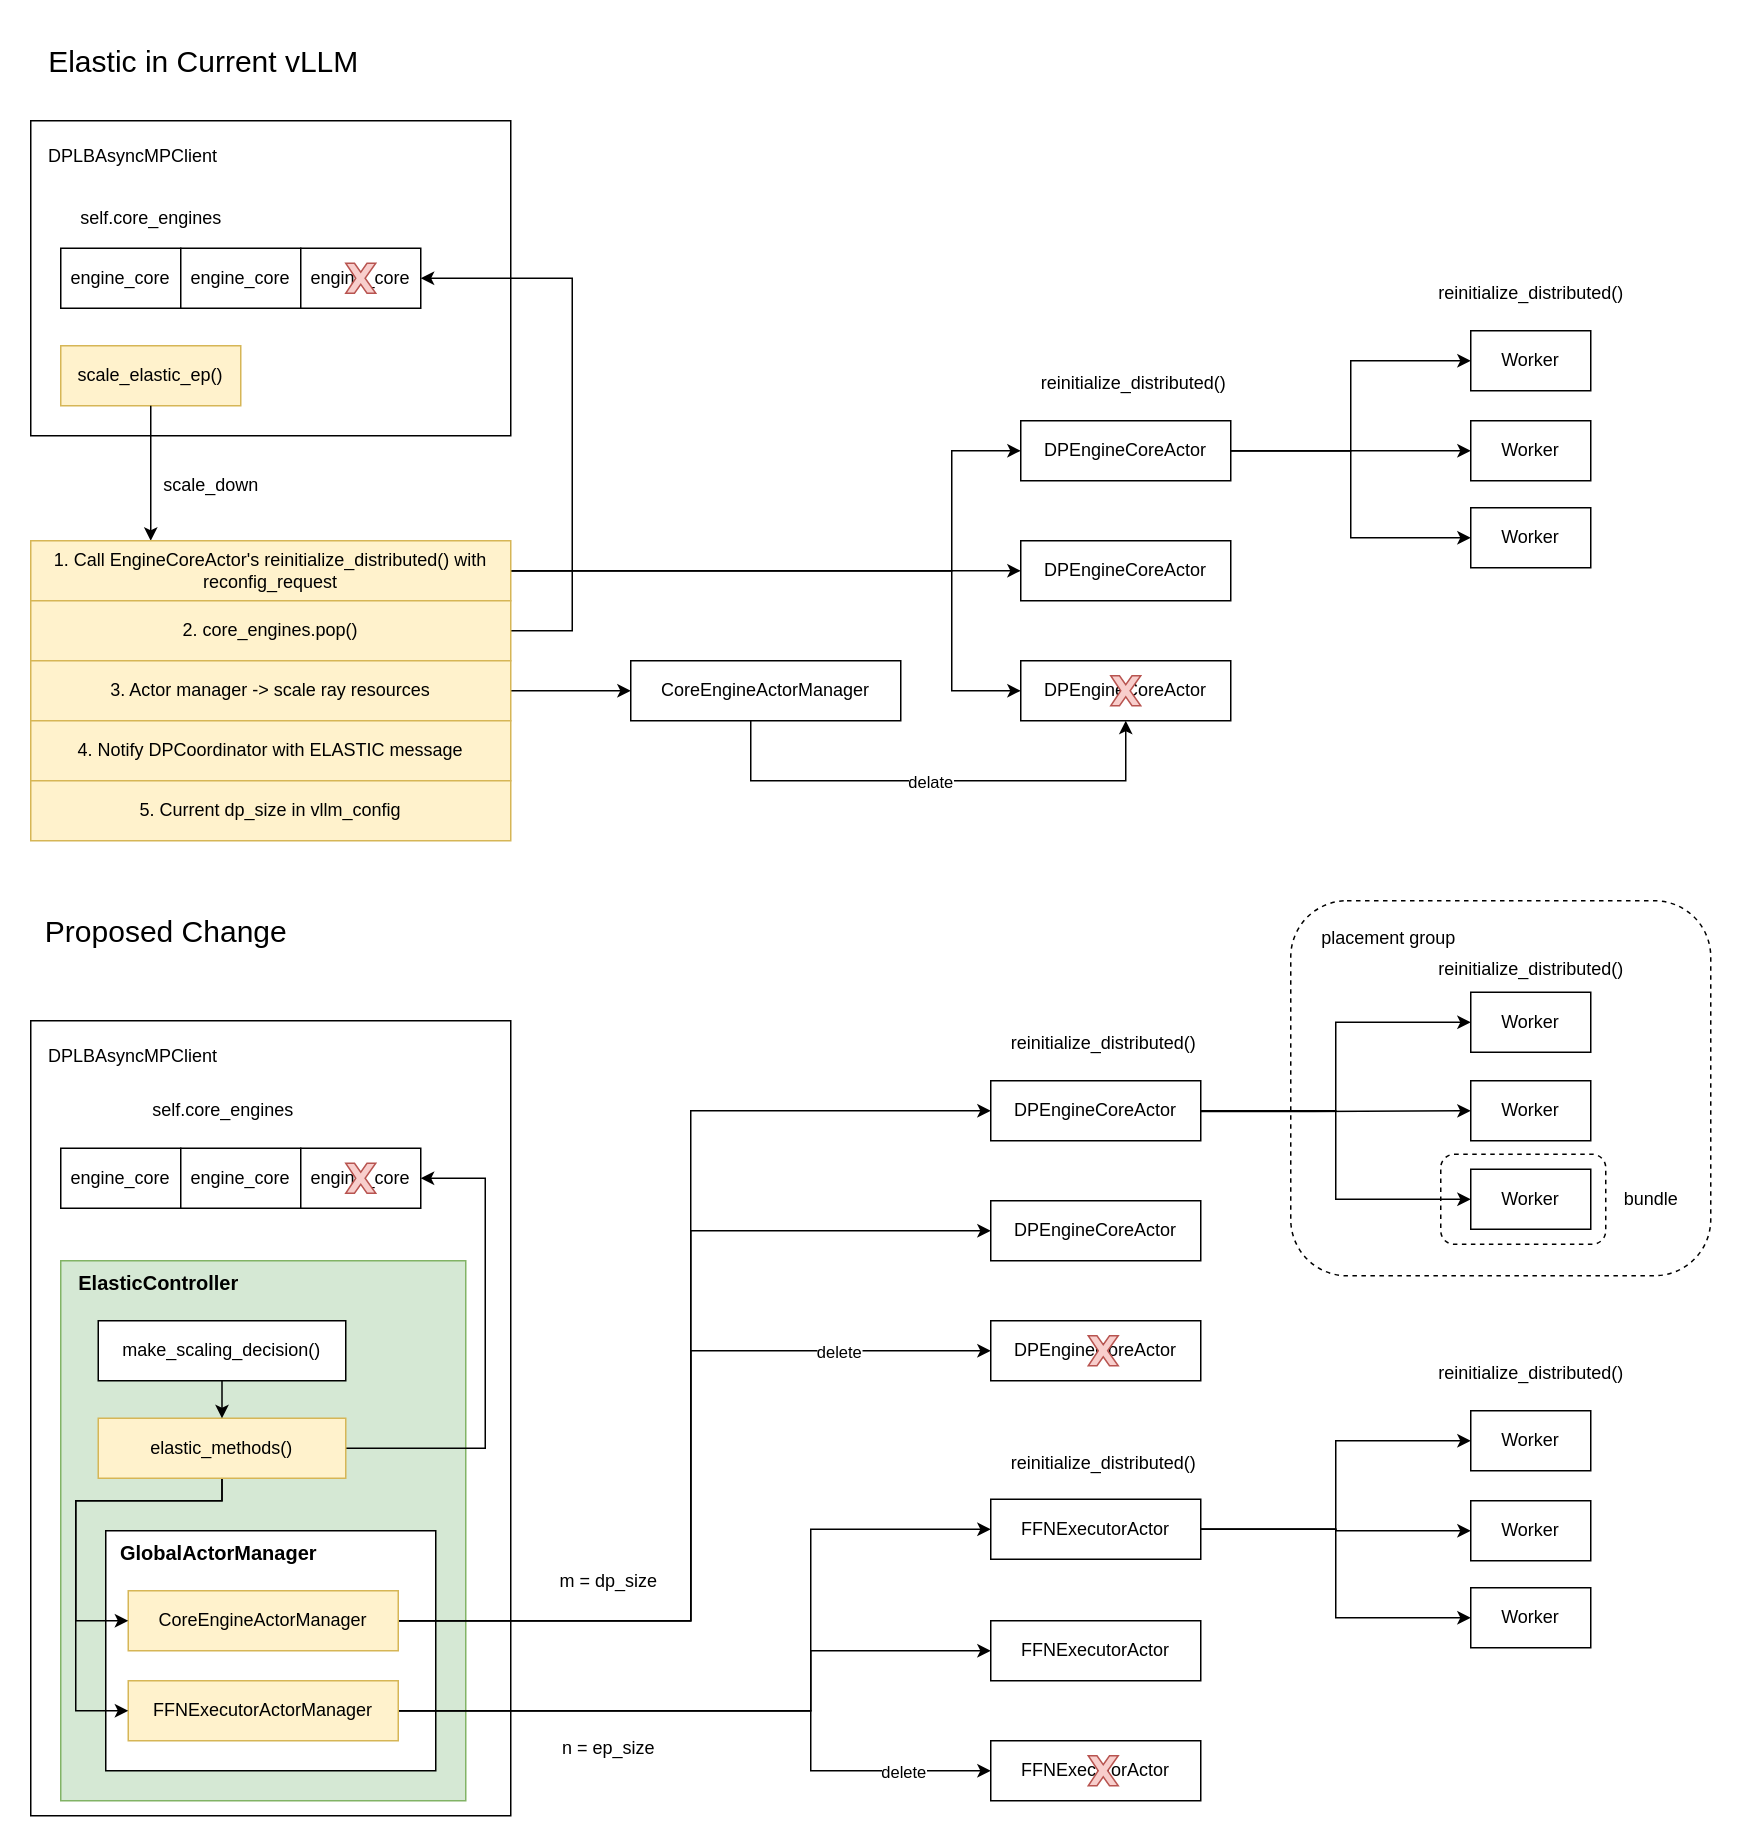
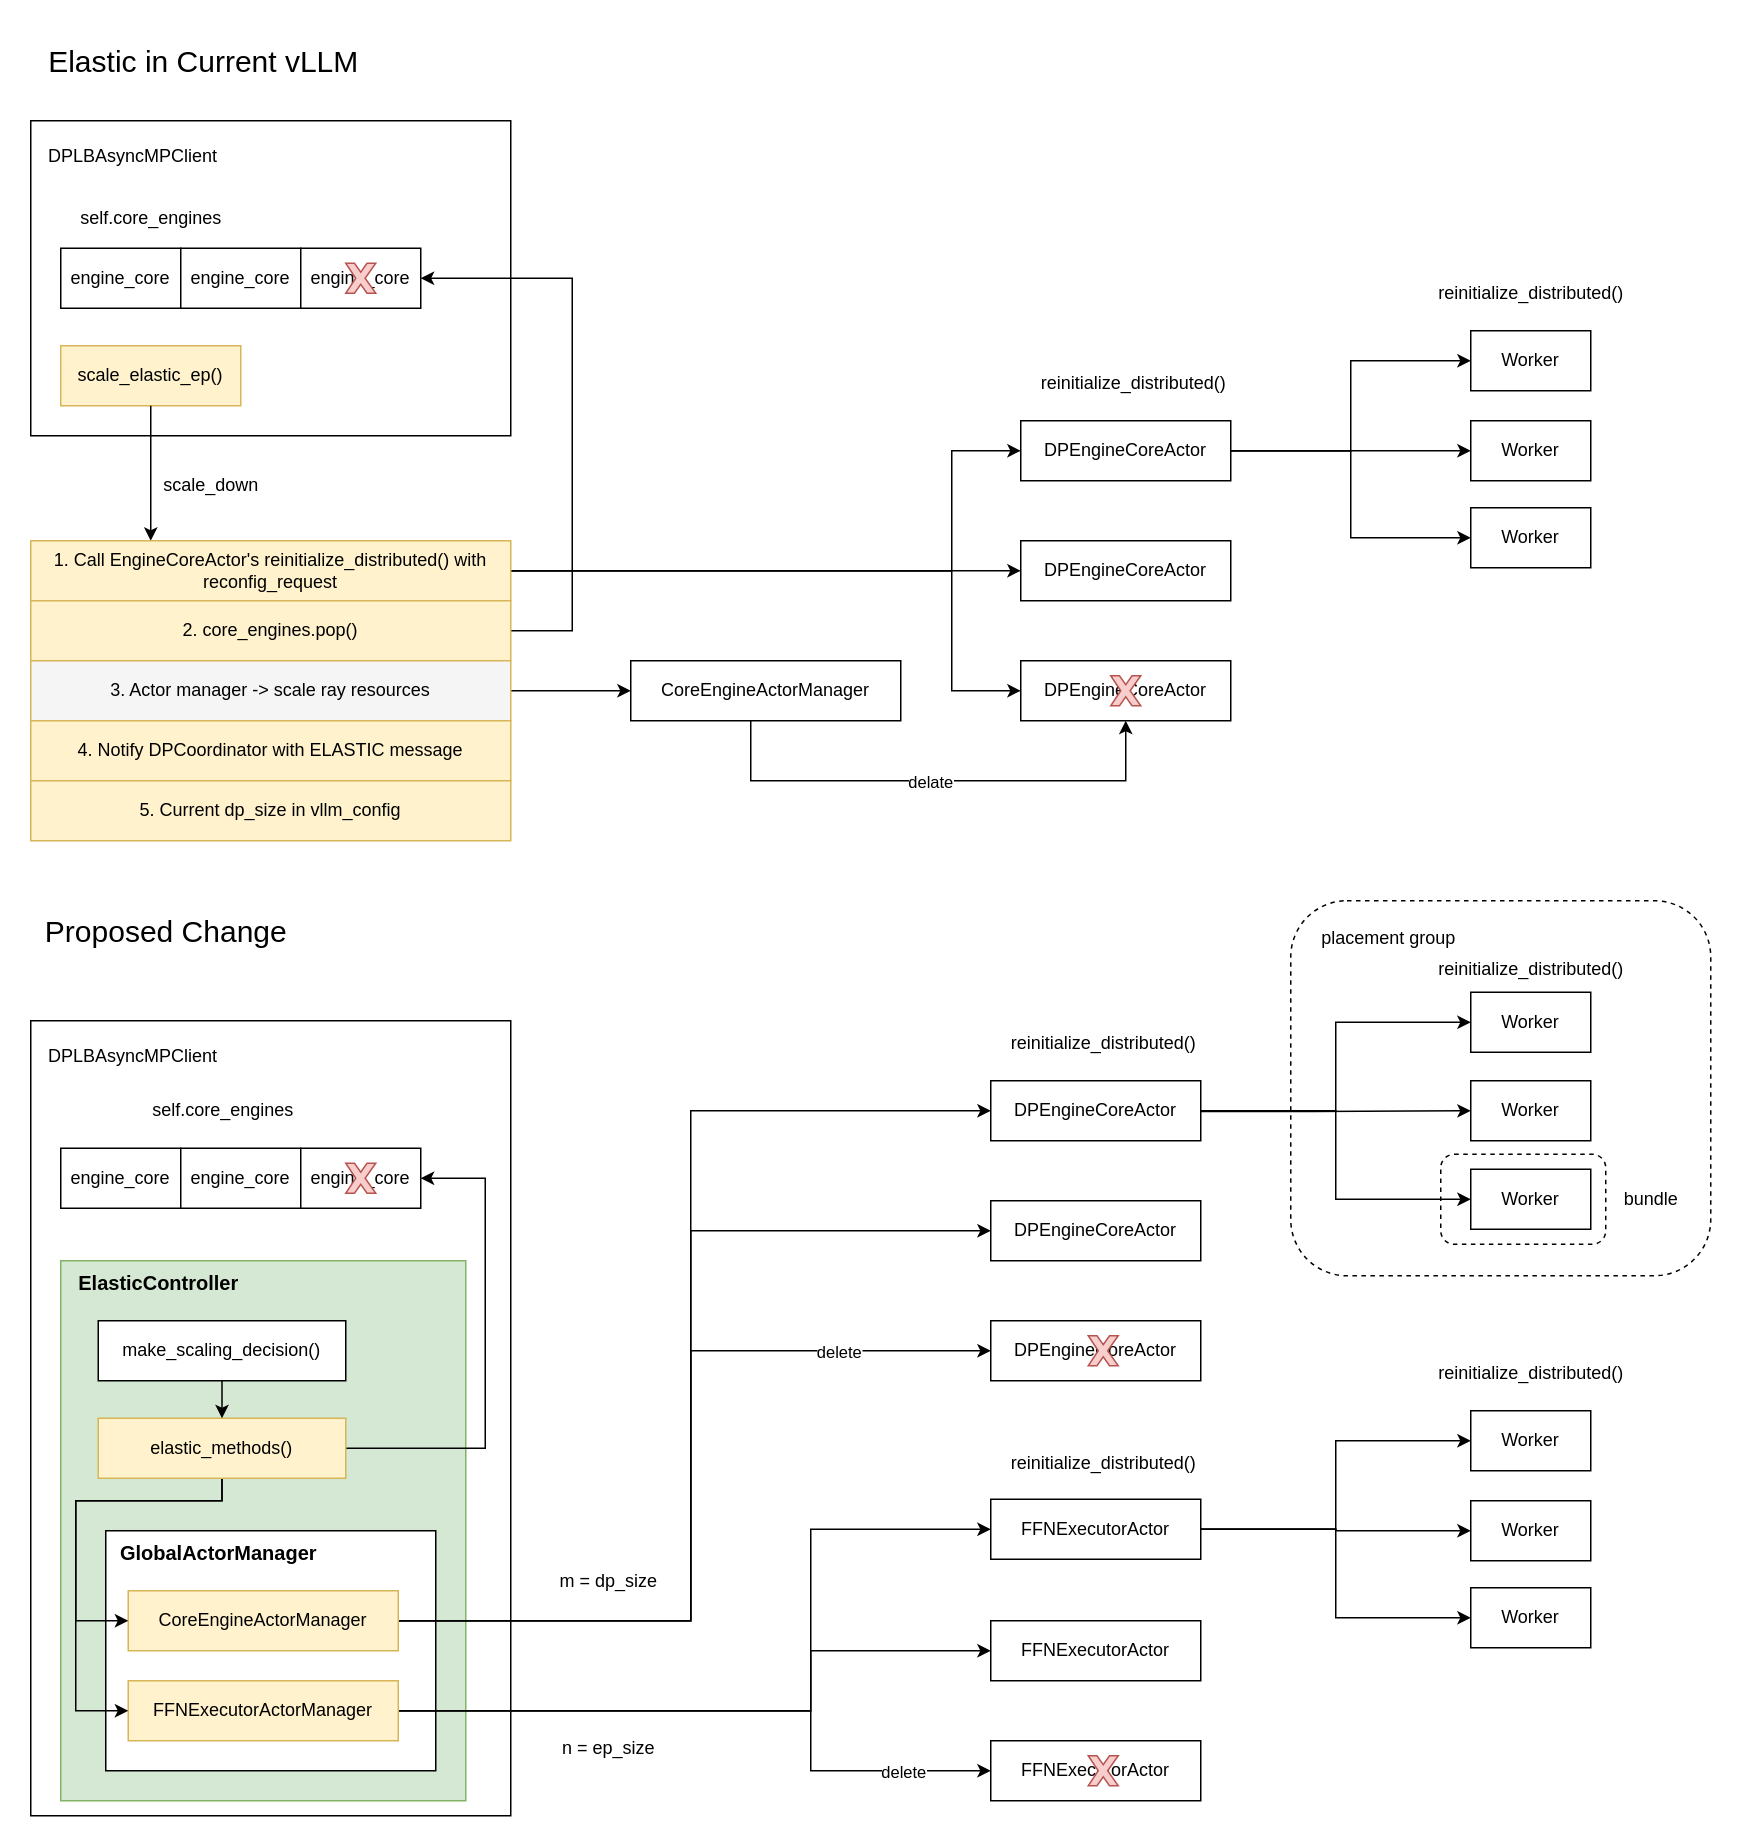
node "3. Actor manager -> scale ray resources": fillcolor #fff2cc -> #f5f5f5
